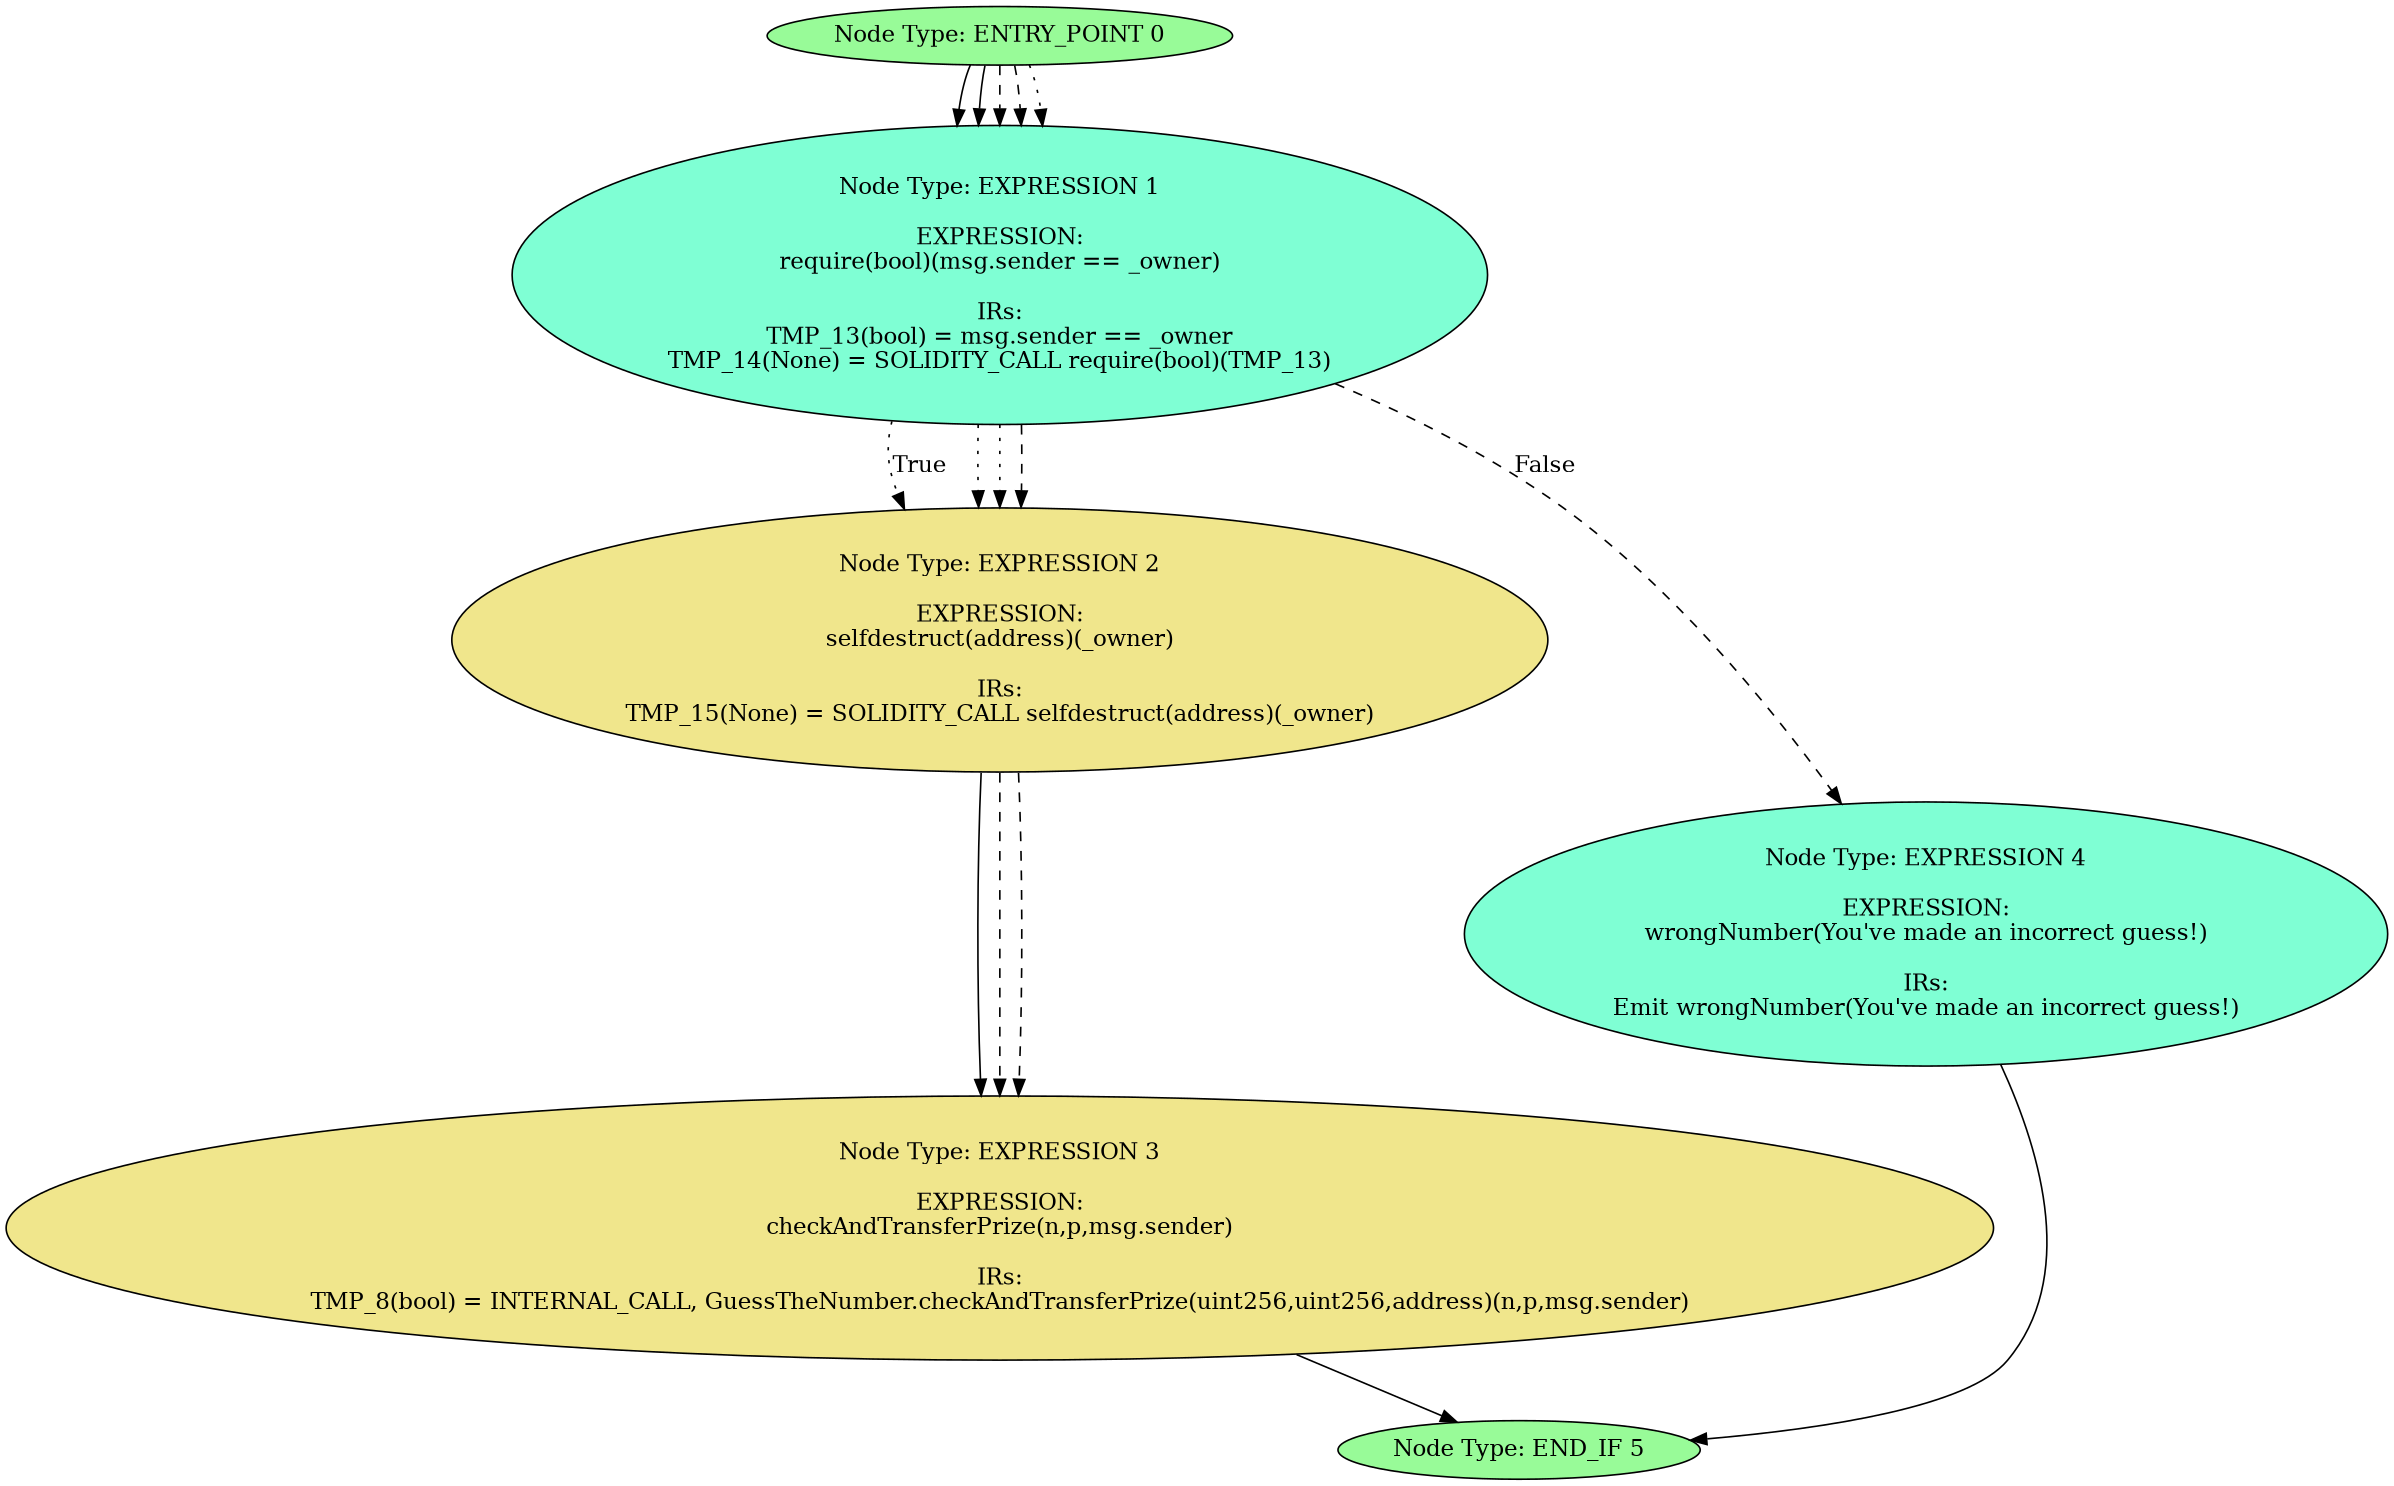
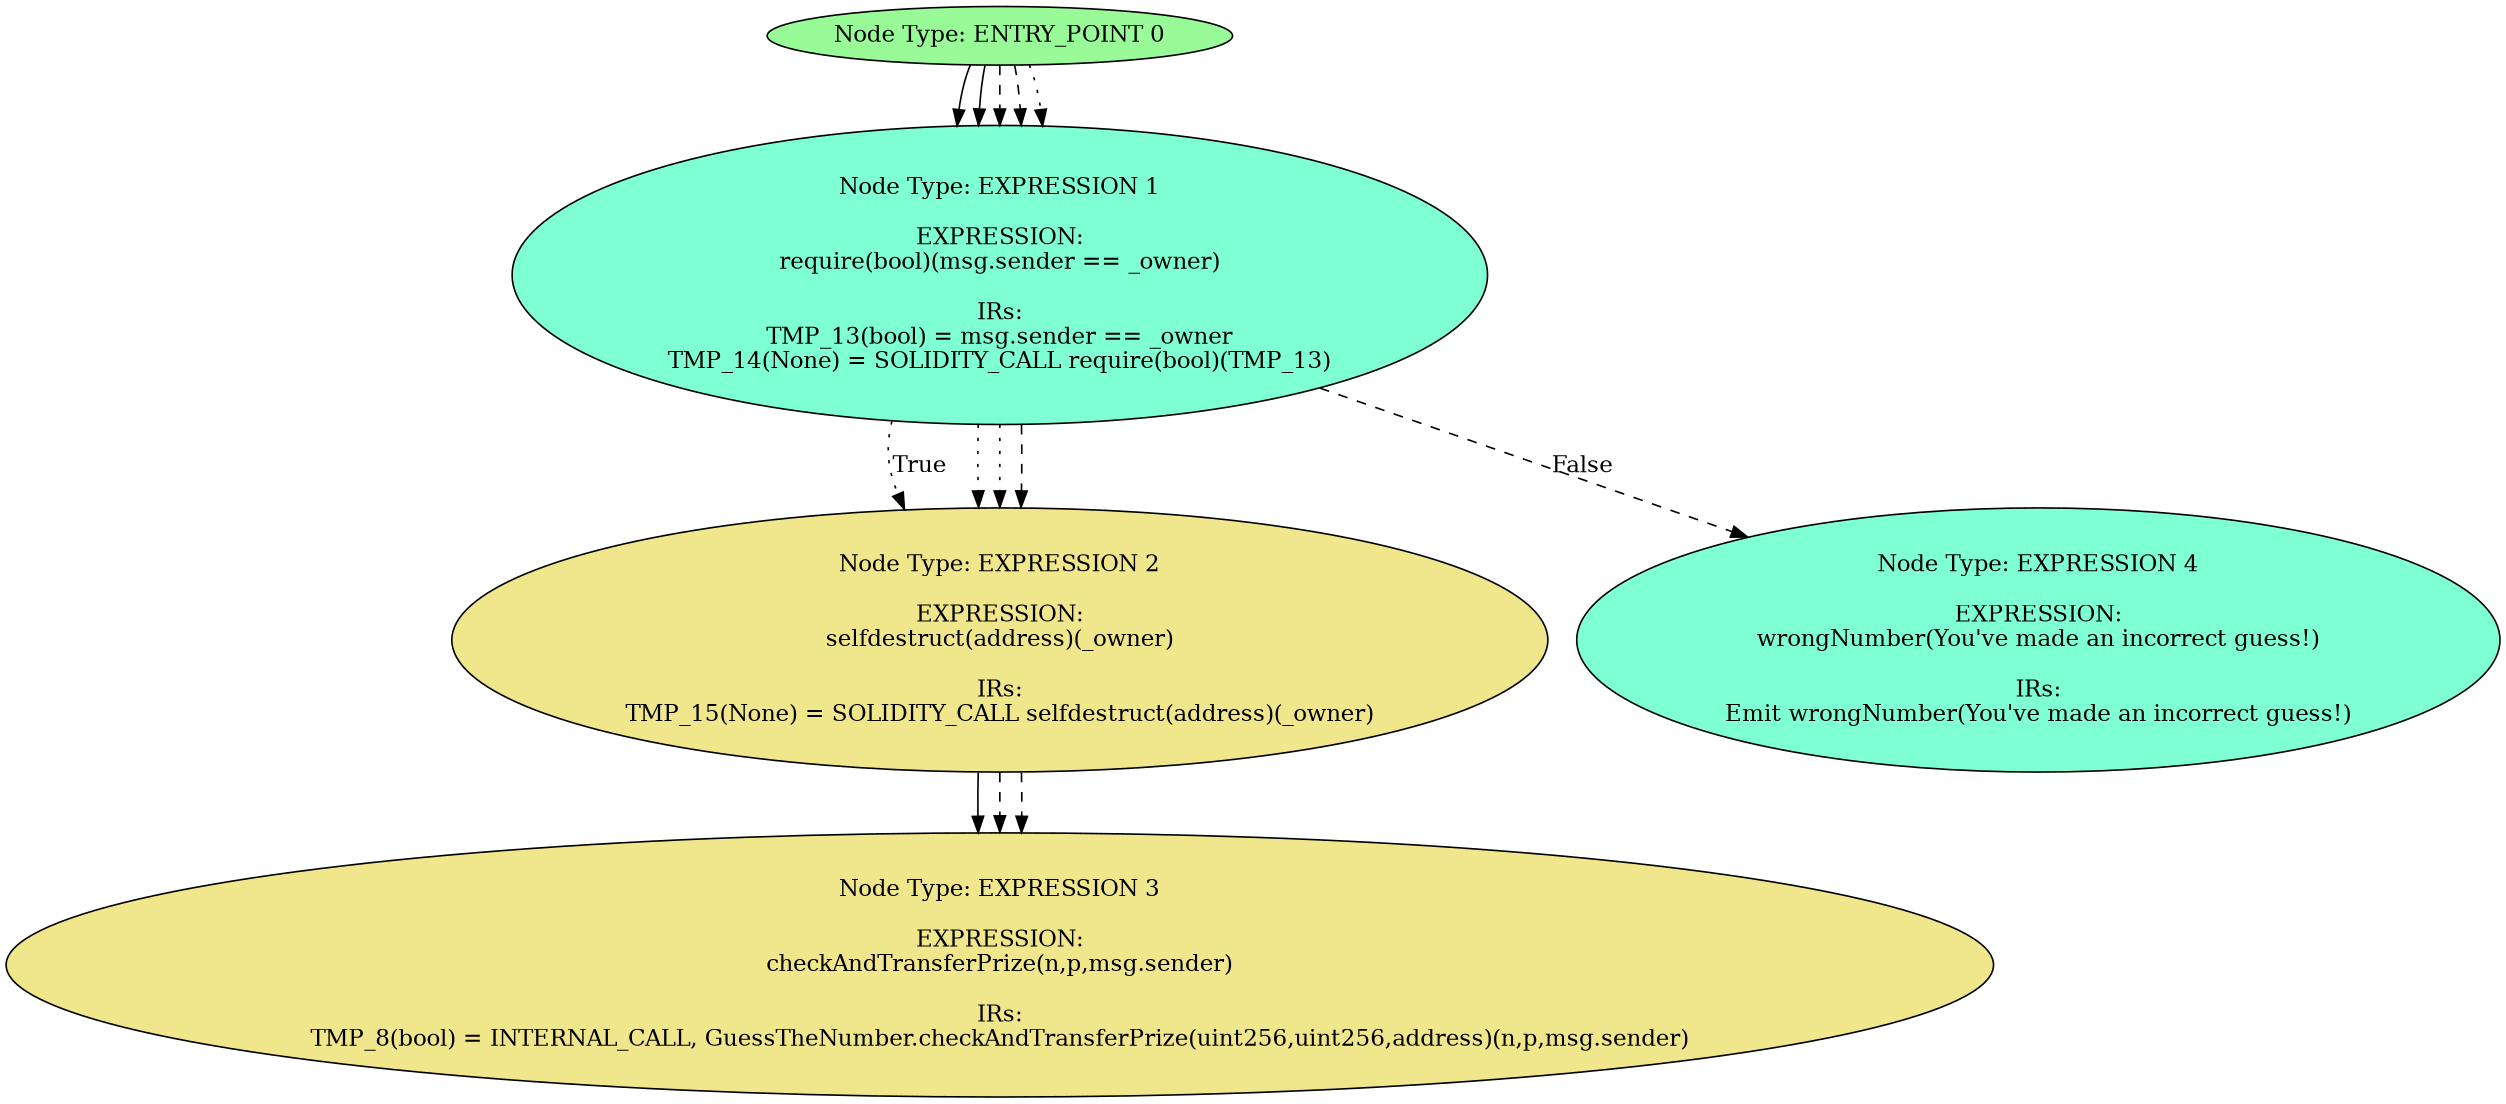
node "Node Type: END_IF 5": removed
